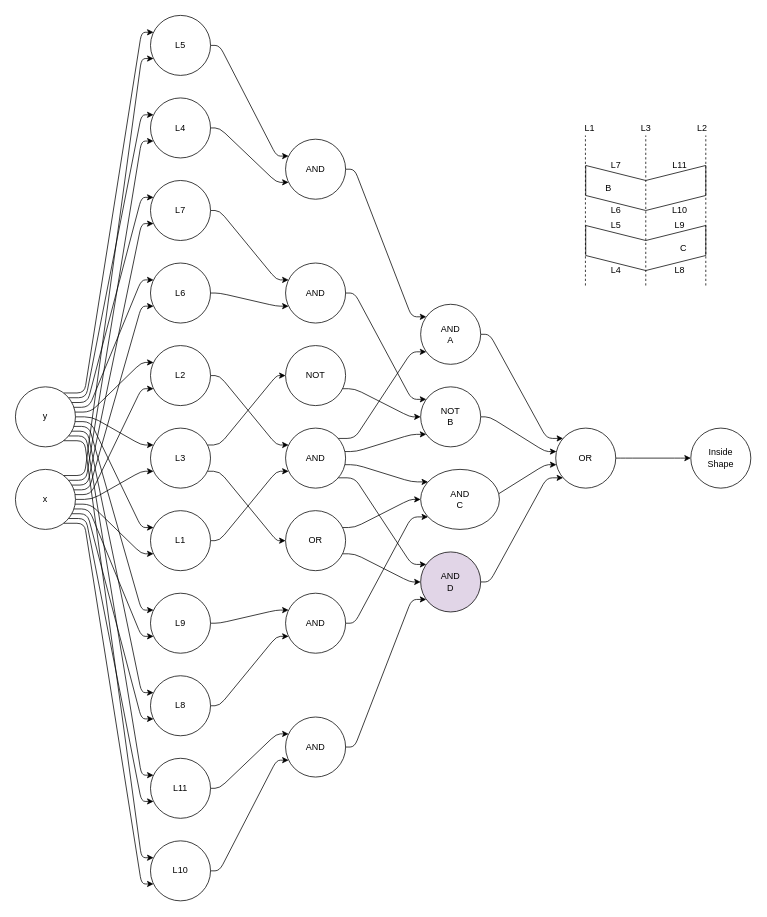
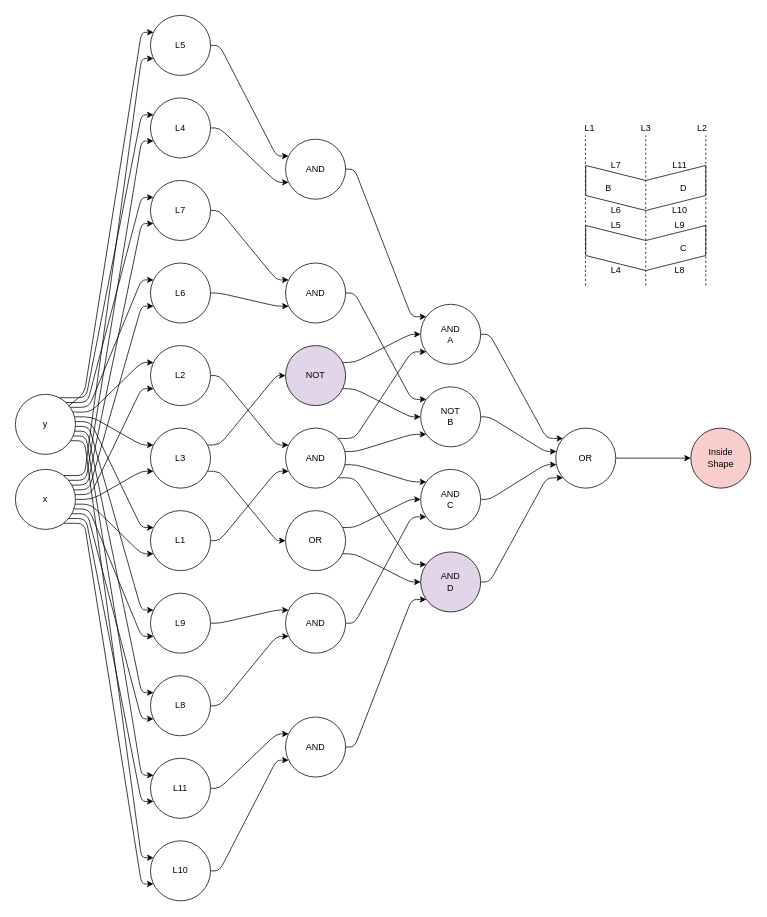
node "D": added
edge "NOT" -> "AND A": added
node "NOT": fillcolor #ffffff -> #e1d5e7
node "y": moved (45, 417) -> (45, 424)
node "Inside Shape": fillcolor #ffffff -> #f8cecc
node "AND C": size 79x60 -> 60x60
